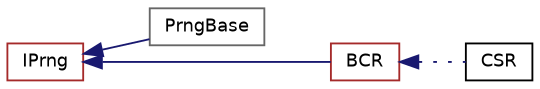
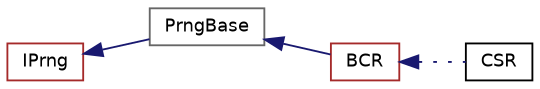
edge "BCR" -> "IPrng": now "BCR" -> "PrngBase"
